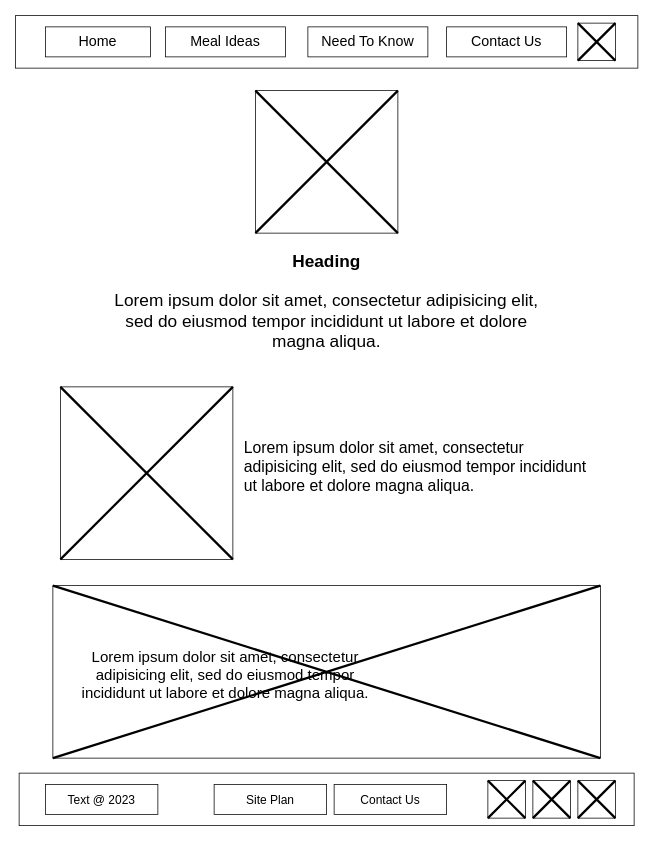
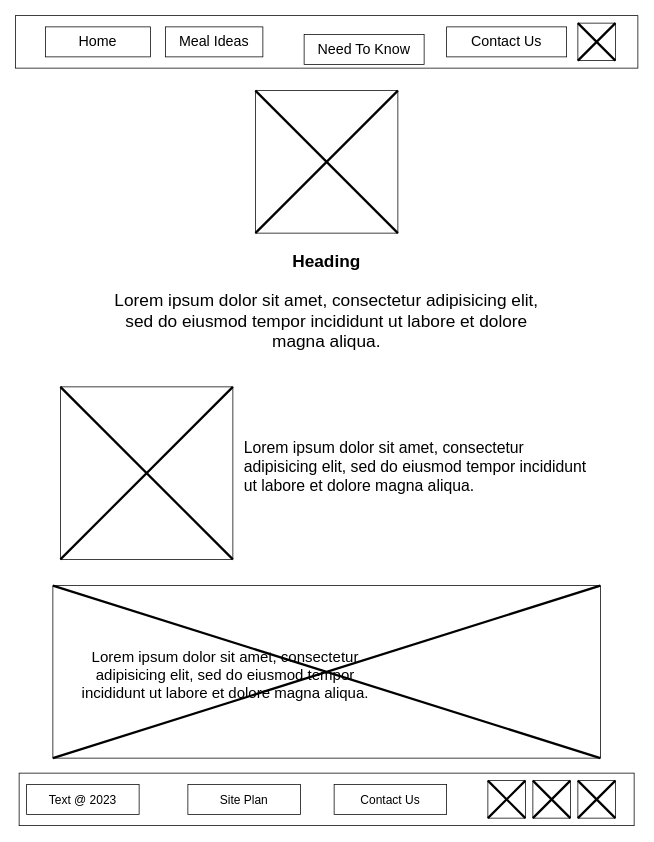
node "Meal Ideas": size 120x30 -> 98x30
node "Need To Know": moved (368, 42) -> (364, 49)
node "Text @ 2023": moved (102, 799) -> (83, 799)
node "Site Plan": moved (270, 799) -> (244, 799)
